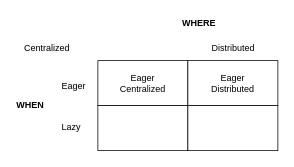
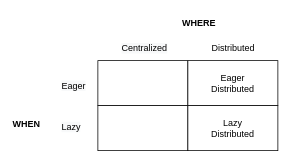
node "Centralized": moved (57, 49) -> (154, 49)
node "Eager Centralized": removed
node "WHEN": moved (30, 105) -> (27, 124)
node "Lazy Distributed": added
